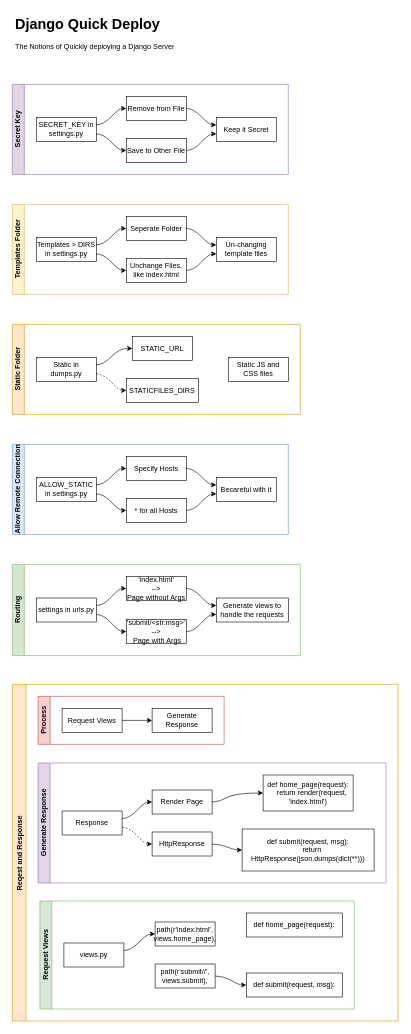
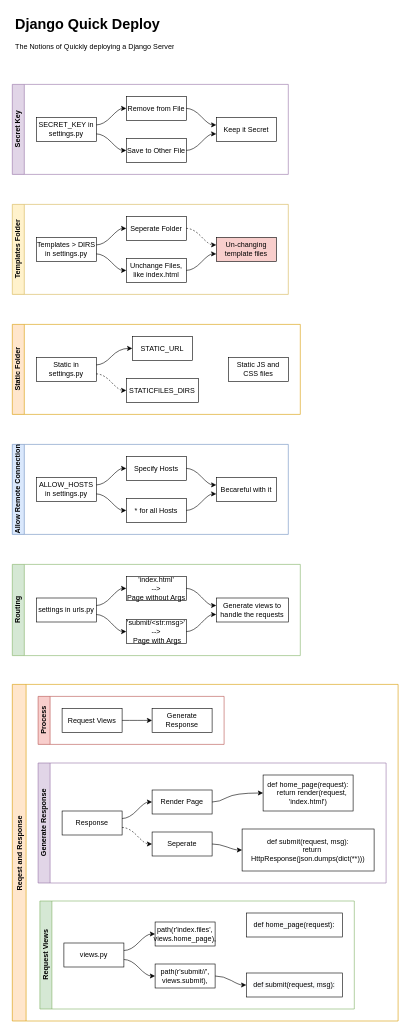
edge "Seperate Folder" -> "Un-changing template files": style solid -> dashed
node "Un-changing template files": fillcolor #ffffff -> #f8cecc
node "Static in dumps.py": label "Static in dumps.py" -> "Static in settings.py"
node "ALLOW_STATIC in settings.py": label "ALLOW_STATIC in settings.py" -> "ALLOW_HOSTS in settings.py"
node "HttpResponse": label "HttpResponse" -> "Seperate"
node "path(r'index.html', views.home_page),": label "path(r'index.html', views.home_page)," -> "path(r'index.files', views.home_page),"
edge "views.py" -> "path(r'submit//', views.submit),": added
